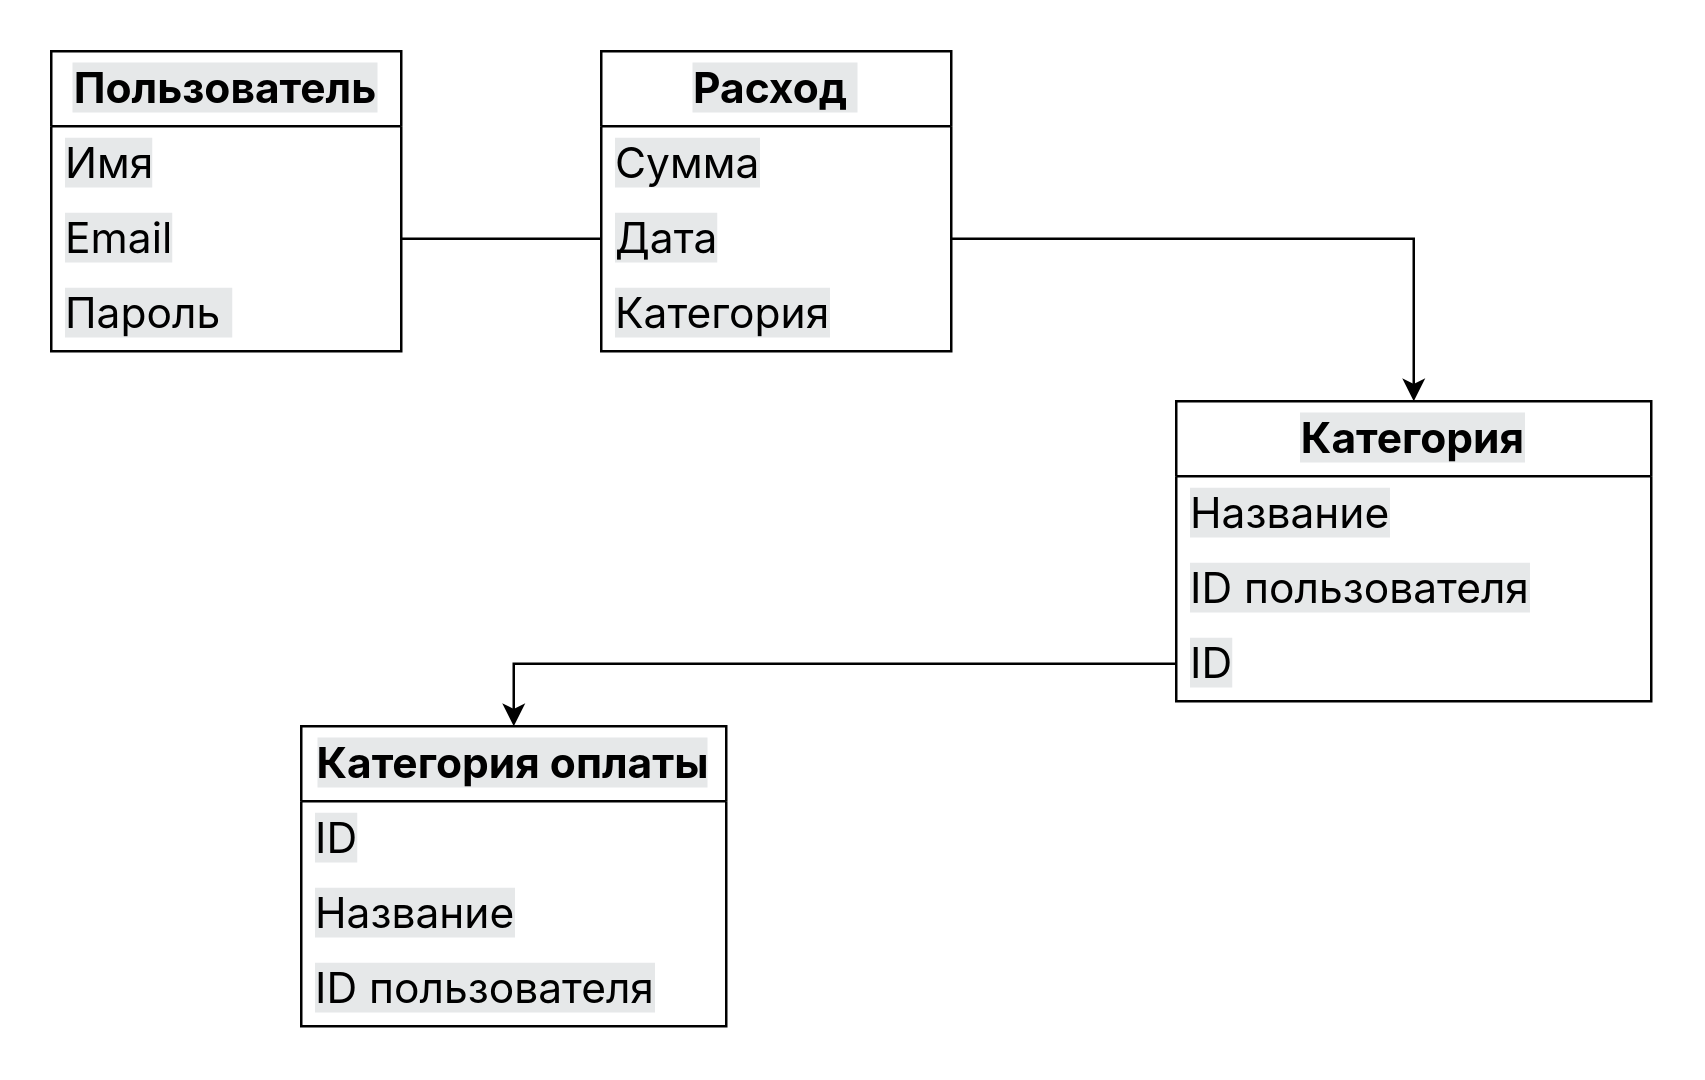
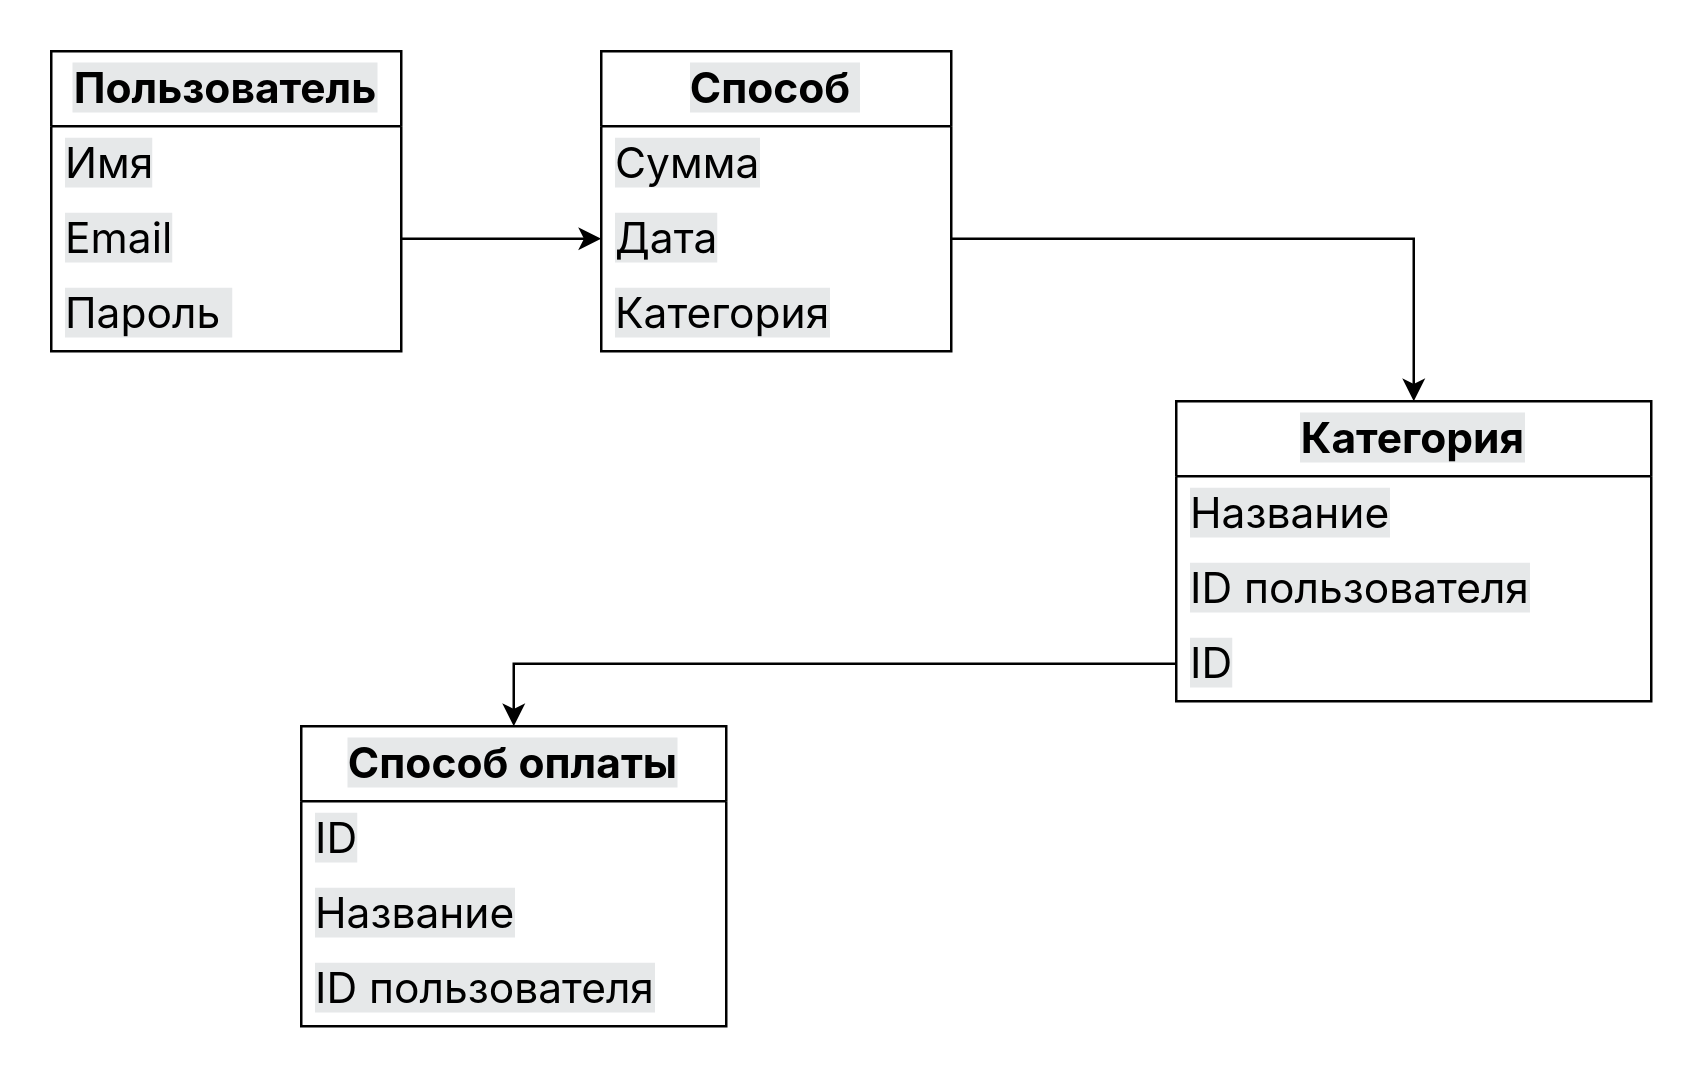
node "Расход": label "Расход" -> "Способ"
edge "Email" -- "Дата": arrowhead none -> classic
node "Категория оплаты": label "Категория оплаты" -> "Способ оплаты"
